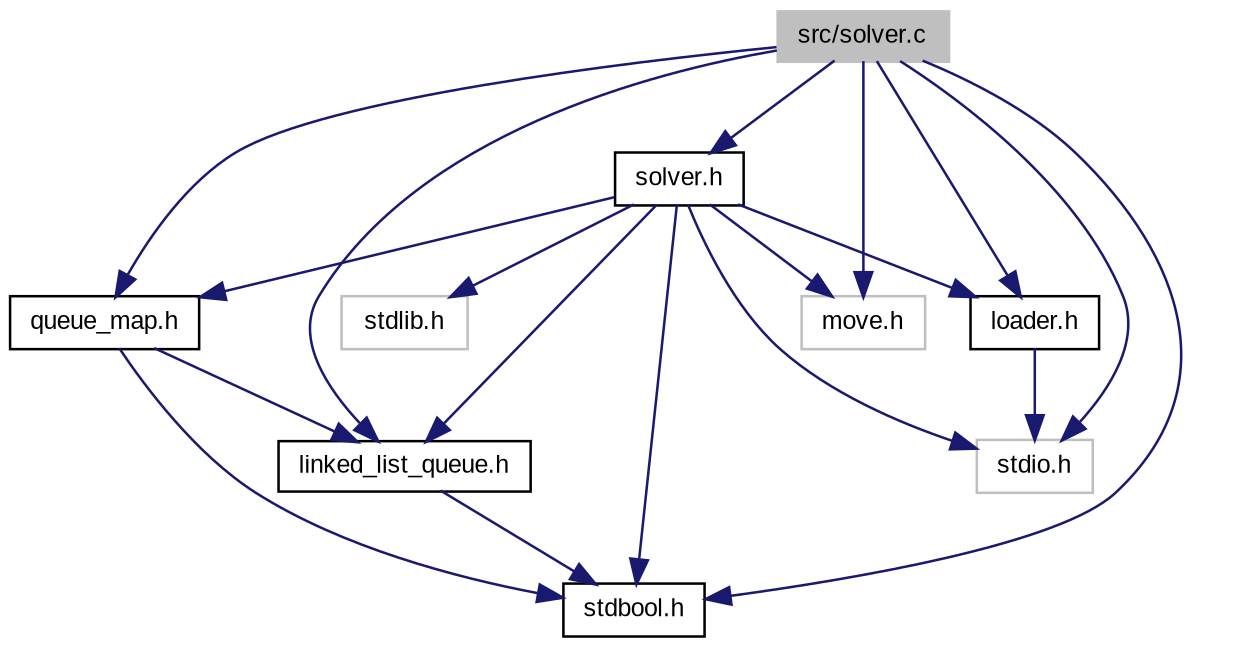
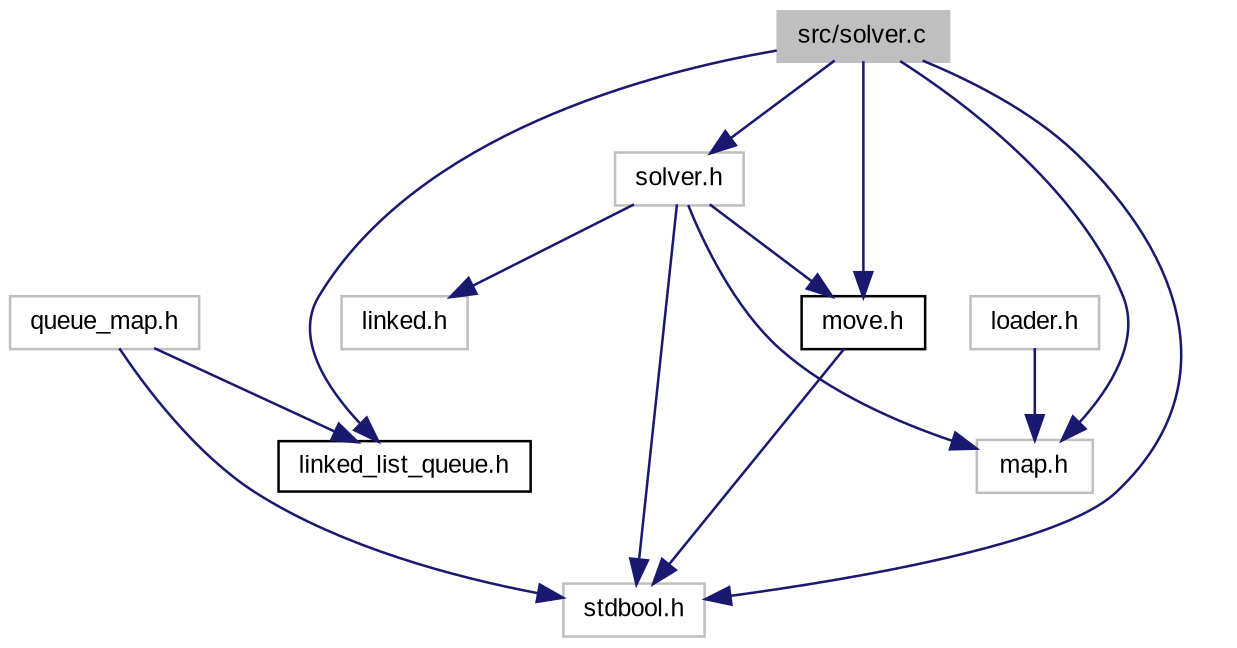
edge "src/solver.c" -> "queue_map.h": removed
edge "src/solver.c" -> "loader.h": removed
node "solver.h": color black -> grey75
edge "solver.h" -> "queue_map.h": removed
edge "solver.h" -> "loader.h": removed
edge "solver.h" -> "linked_list_queue.h": removed
node "queue_map.h": color black -> grey75
node "stdlib.h": label "stdlib.h" -> "linked.h"
node "move.h": color grey75 -> black
node "loader.h": color black -> grey75
node "stdio.h": label "stdio.h" -> "map.h"
edge "linked_list_queue.h" -> "stdbool.h": now "move.h" -> "stdbool.h"
node "stdbool.h": color black -> grey75
